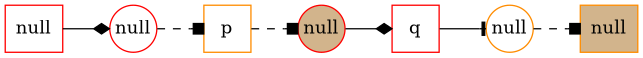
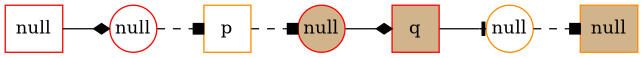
node "q": fillcolor white -> tan
